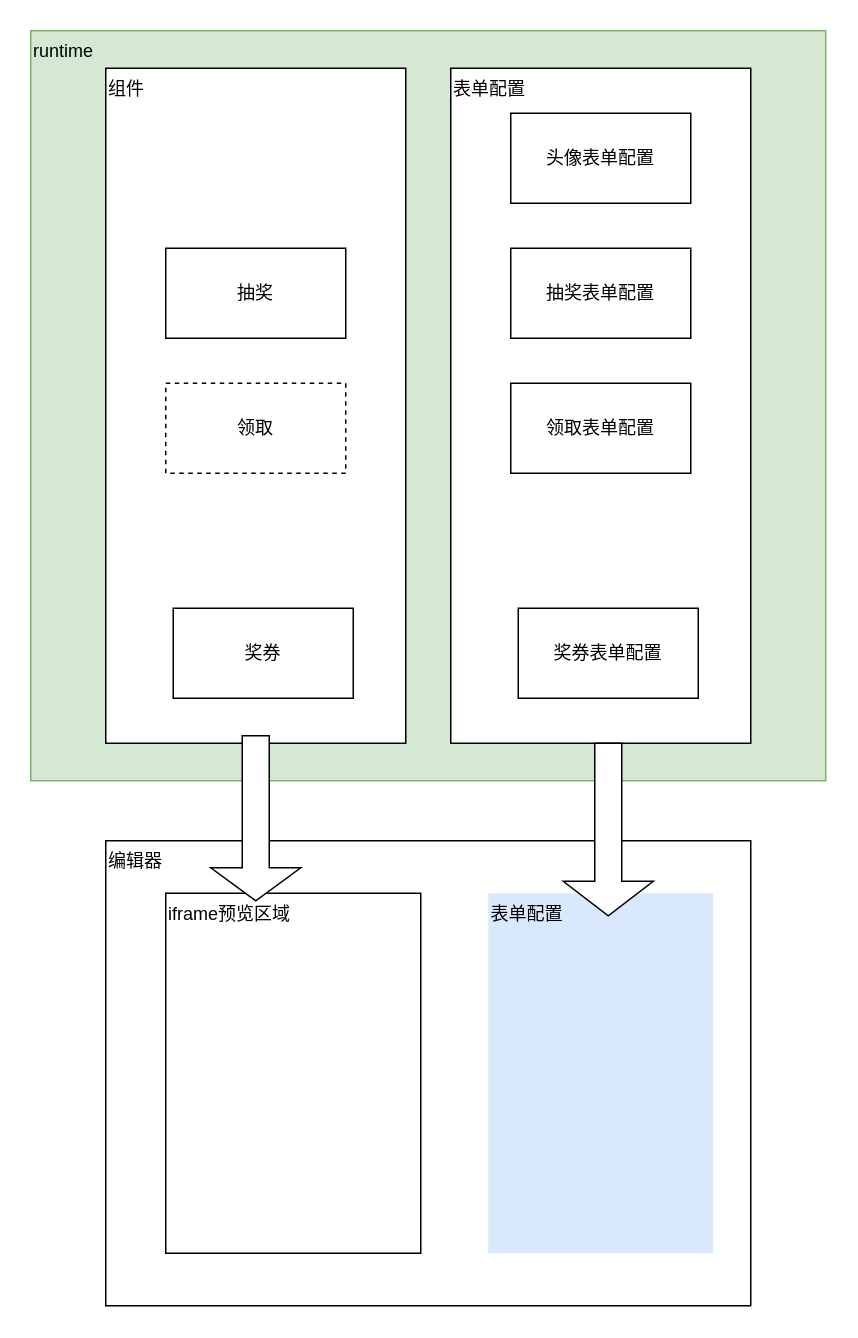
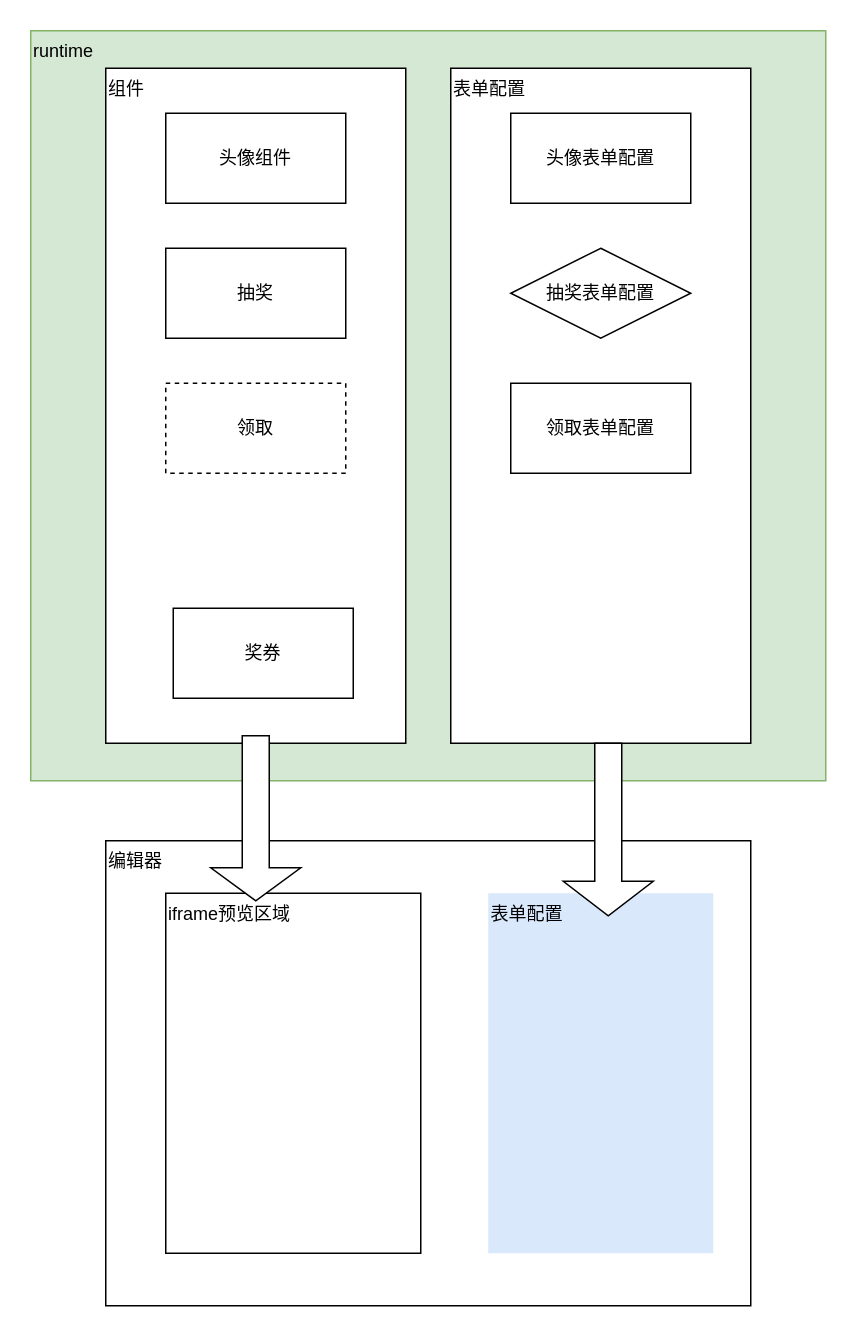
node "头像组件": added
node "抽奖表单配置": shape rectangle -> diamond
node "奖券表单配置": removed
